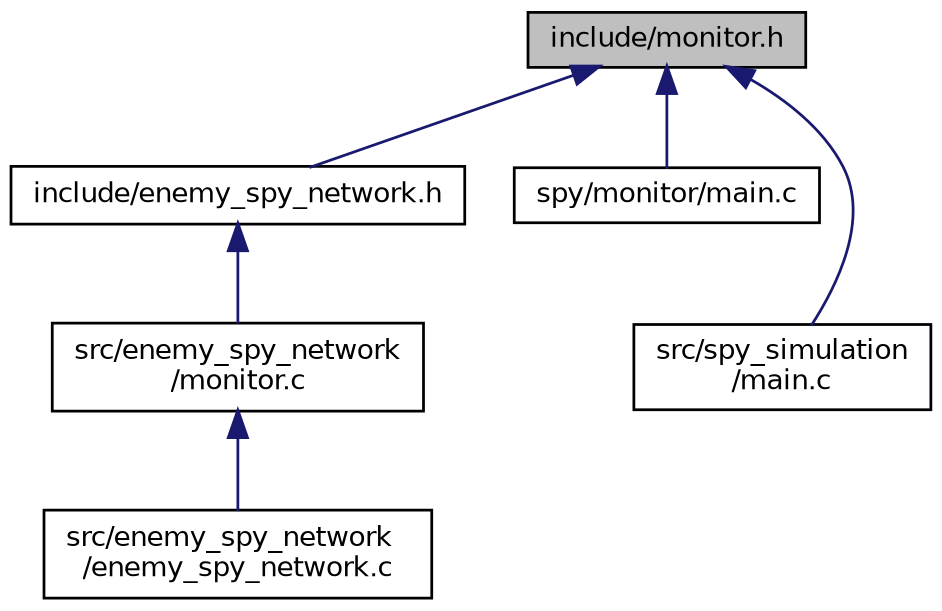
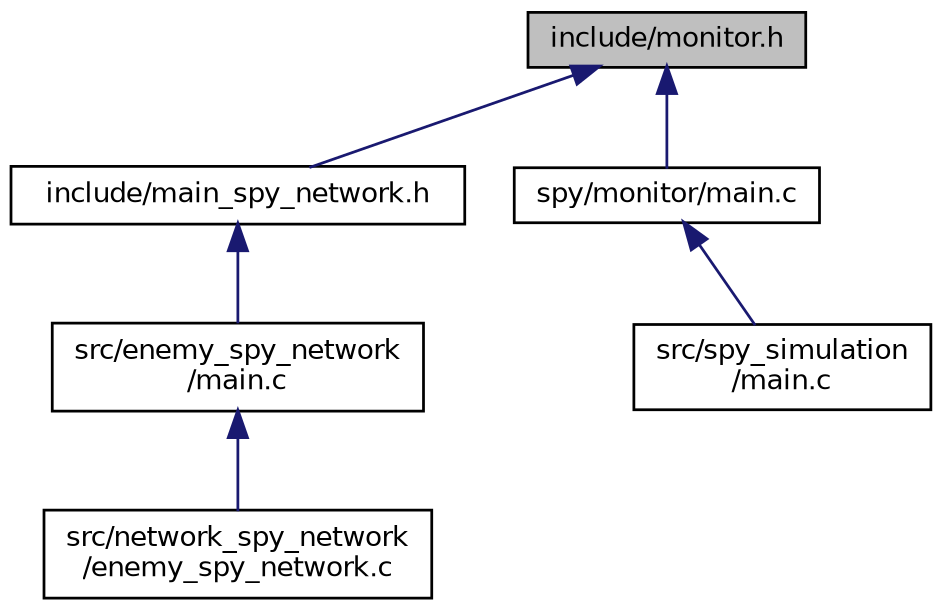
edge "src/spy_simulation /main.c" -> "include/monitor.h": now "src/spy_simulation /main.c" -> "spy/monitor/main.c"
node "include/enemy_spy_network.h": label "include/enemy_spy_network.h" -> "include/main_spy_network.h"
node "src/enemy_spy_network /monitor.c": label "src/enemy_spy_network /monitor.c" -> "src/enemy_spy_network /main.c"
node "src/enemy_spy_network /enemy_spy_network.c": label "src/enemy_spy_network /enemy_spy_network.c" -> "src/network_spy_network /enemy_spy_network.c"
